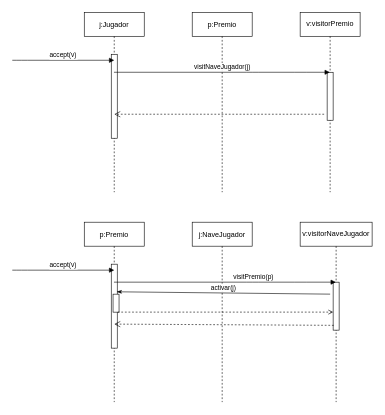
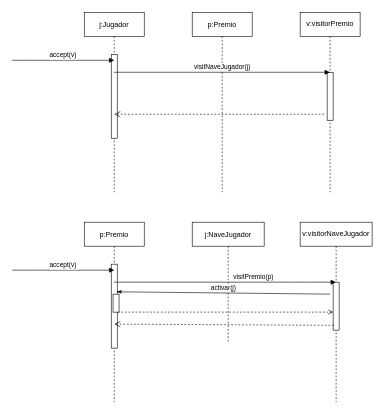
node "j:NaveJugador": size 60x180 -> 72x120
